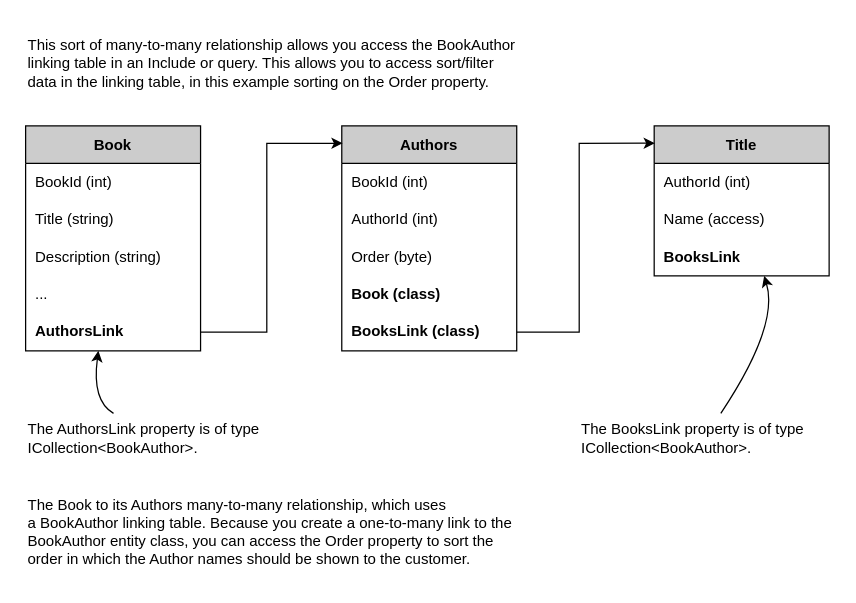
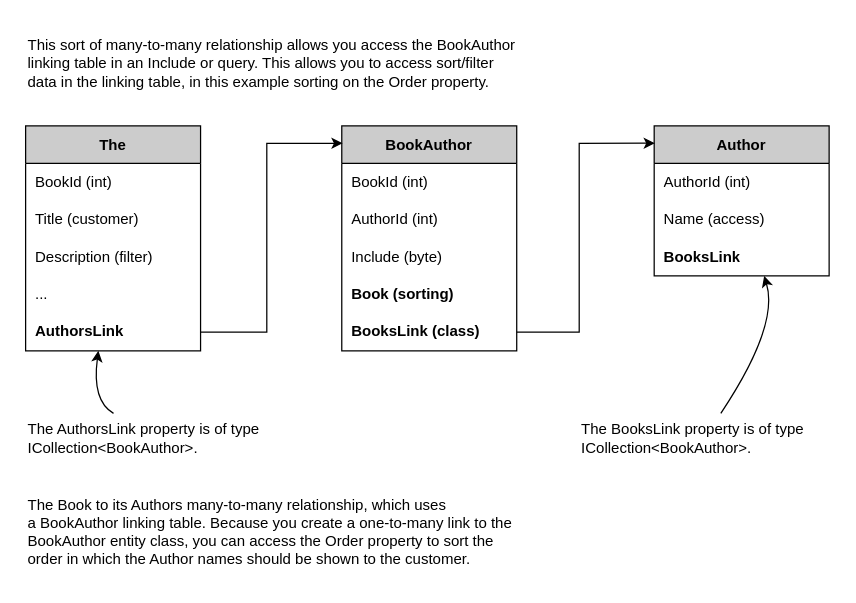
node "Book": label "Book" -> "The"
node "Authors": label "Authors" -> "BookAuthor"
node "Title": label "Title" -> "Author"
node "Title (string)": label "Title (string)" -> "Title (customer)"
node "Description (string)": label "Description (string)" -> "Description (filter)"
node "Order (byte)": label "Order (byte)" -> "Include (byte)"
node "Book (class)": label "Book (class)" -> "Book (sorting)"
